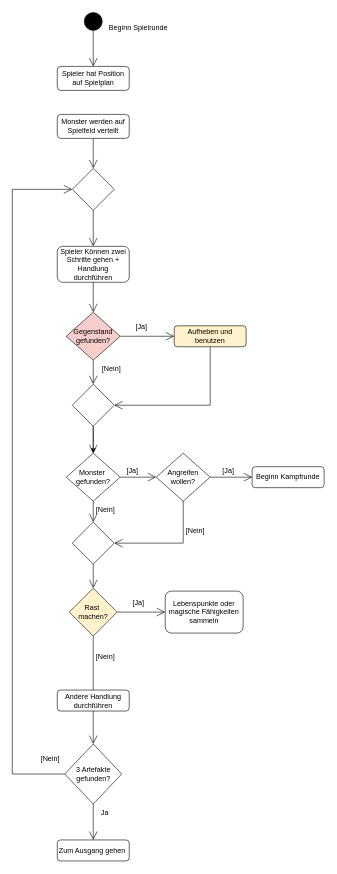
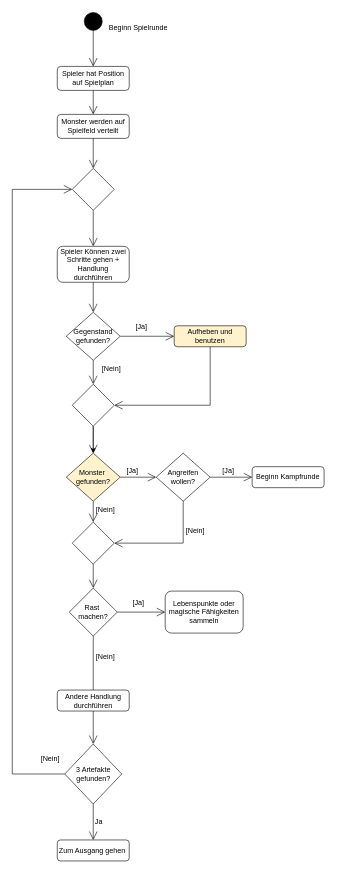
edge "Spieler hat Position auf Spielplan" -> "Monster werden auf Spielfeld verteilt": added
node "Gegenstand gefunden?": fillcolor #f8cecc -> #ffffff
node "Monster gefunden?": fillcolor #ffffff -> #fff2cc
node "Rast machen?": fillcolor #fff2cc -> #ffffff
node "Ja": moved (105, 813) -> (99, 822)
